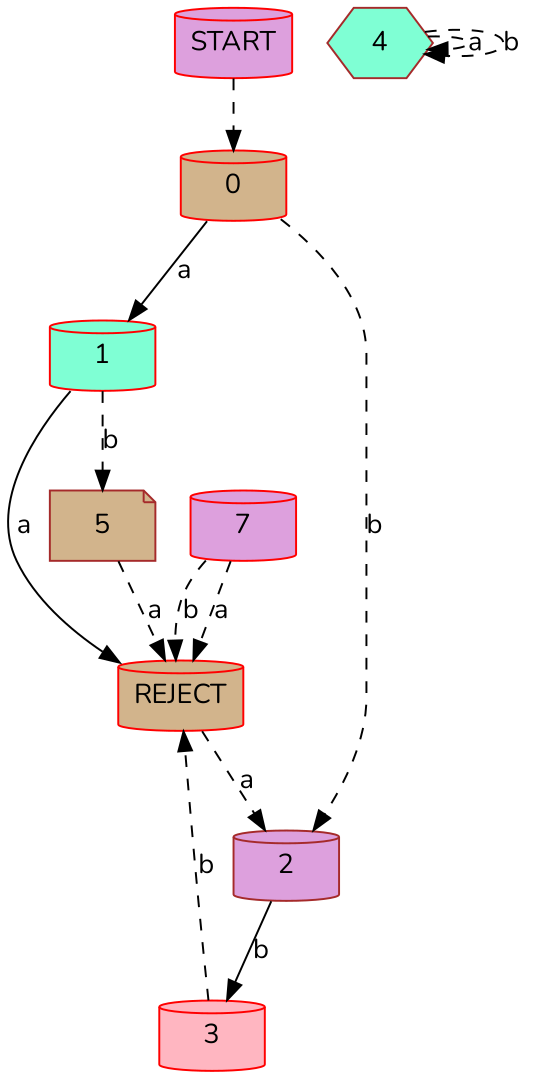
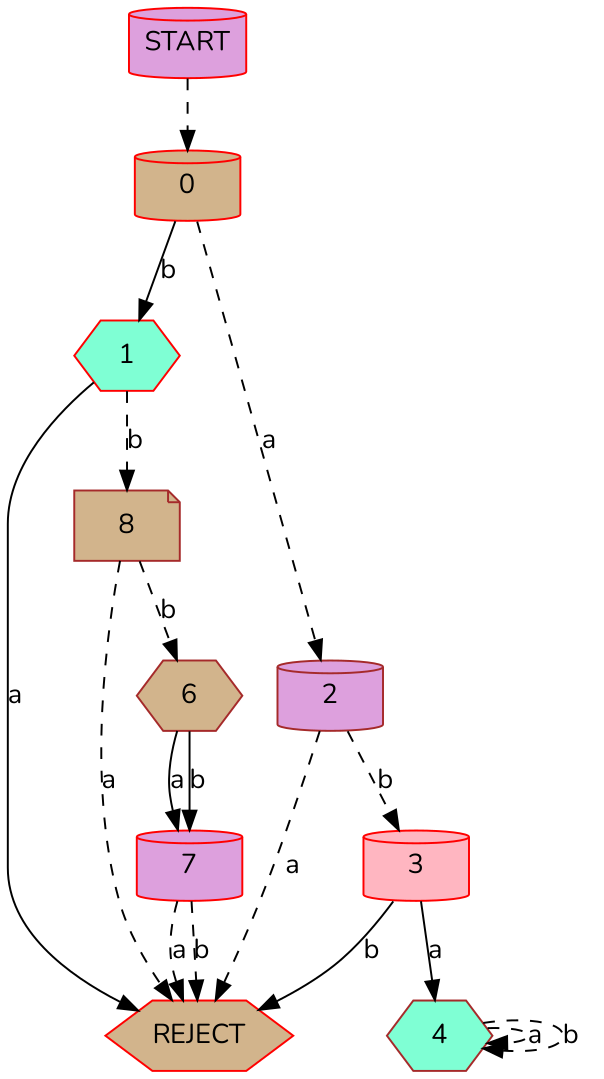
edge "0" -> "1": label "a" -> "b"
node "1": shape cylinder -> hexagon
node "5": label "5" -> "8"
edge "0" -> "2": label "b" -> "a"
node "REJECT": shape cylinder -> hexagon
node "6": added
edge "REJECT" -> "2": reversed
edge "3" -> "REJECT": style dashed -> solid
edge "3" -> "4": added, label "a"
edge "2" -> "3": style solid -> dashed
